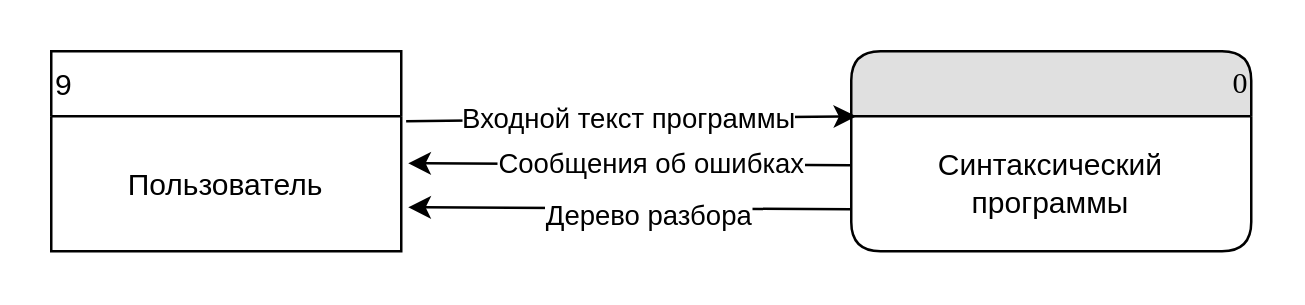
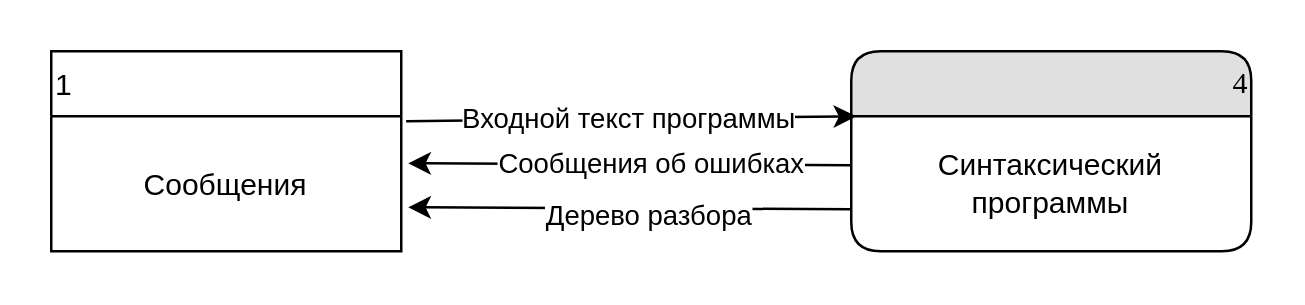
node "0": label "0" -> "4"
node "9": label "9" -> "1"
node "Пользователь": label "Пользователь" -> "Сообщения"
